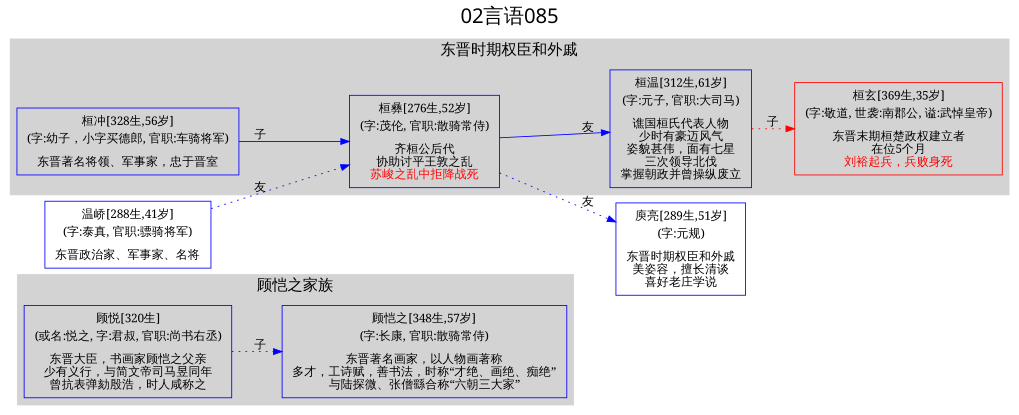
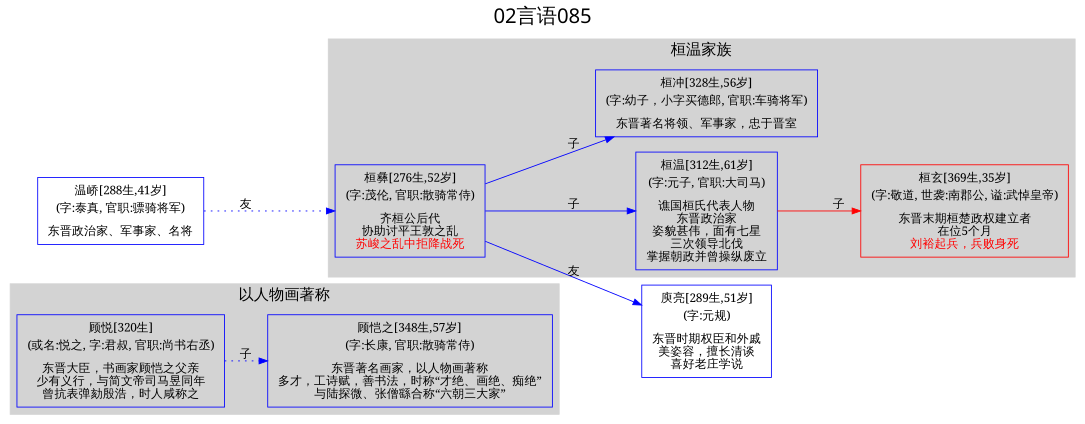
cluster "东晋时期权臣和外戚": label "东晋时期权臣和外戚" -> "桓温家族"
edge "桓彝[276生,52岁]" -> "桓温[312生,61岁]": label "友" -> "子"
edge "桓温[312生,61岁]" -> "桓玄[369生,35岁]": style dotted -> solid
node "桓温[312生,61岁]": text "少时有豪迈风气" -> "东晋政治家"
edge "桓冲[328生,56岁]" -> "桓彝[276生,52岁]": reversed
edge "桓彝[276生,52岁]" -> "庾亮[289生,51岁]": style dotted -> solid
cluster "顾恺之家族": label "顾恺之家族" -> "以人物画著称"
